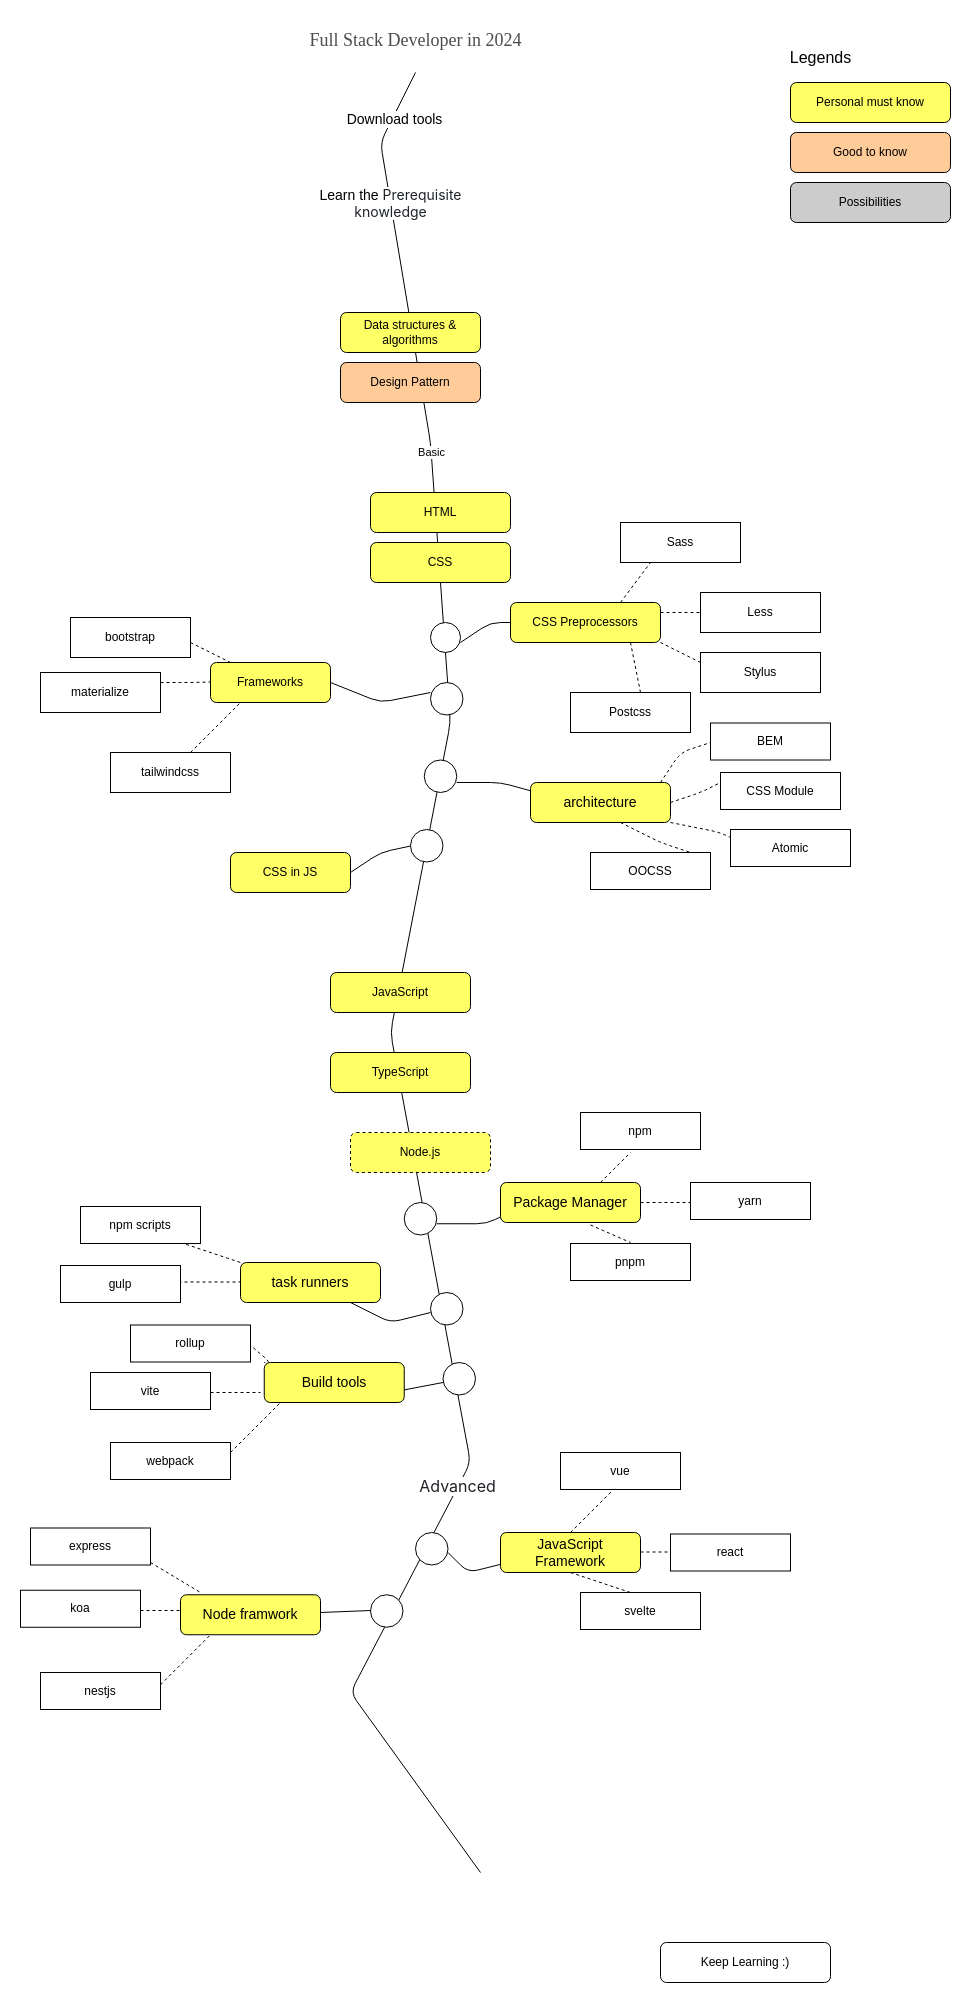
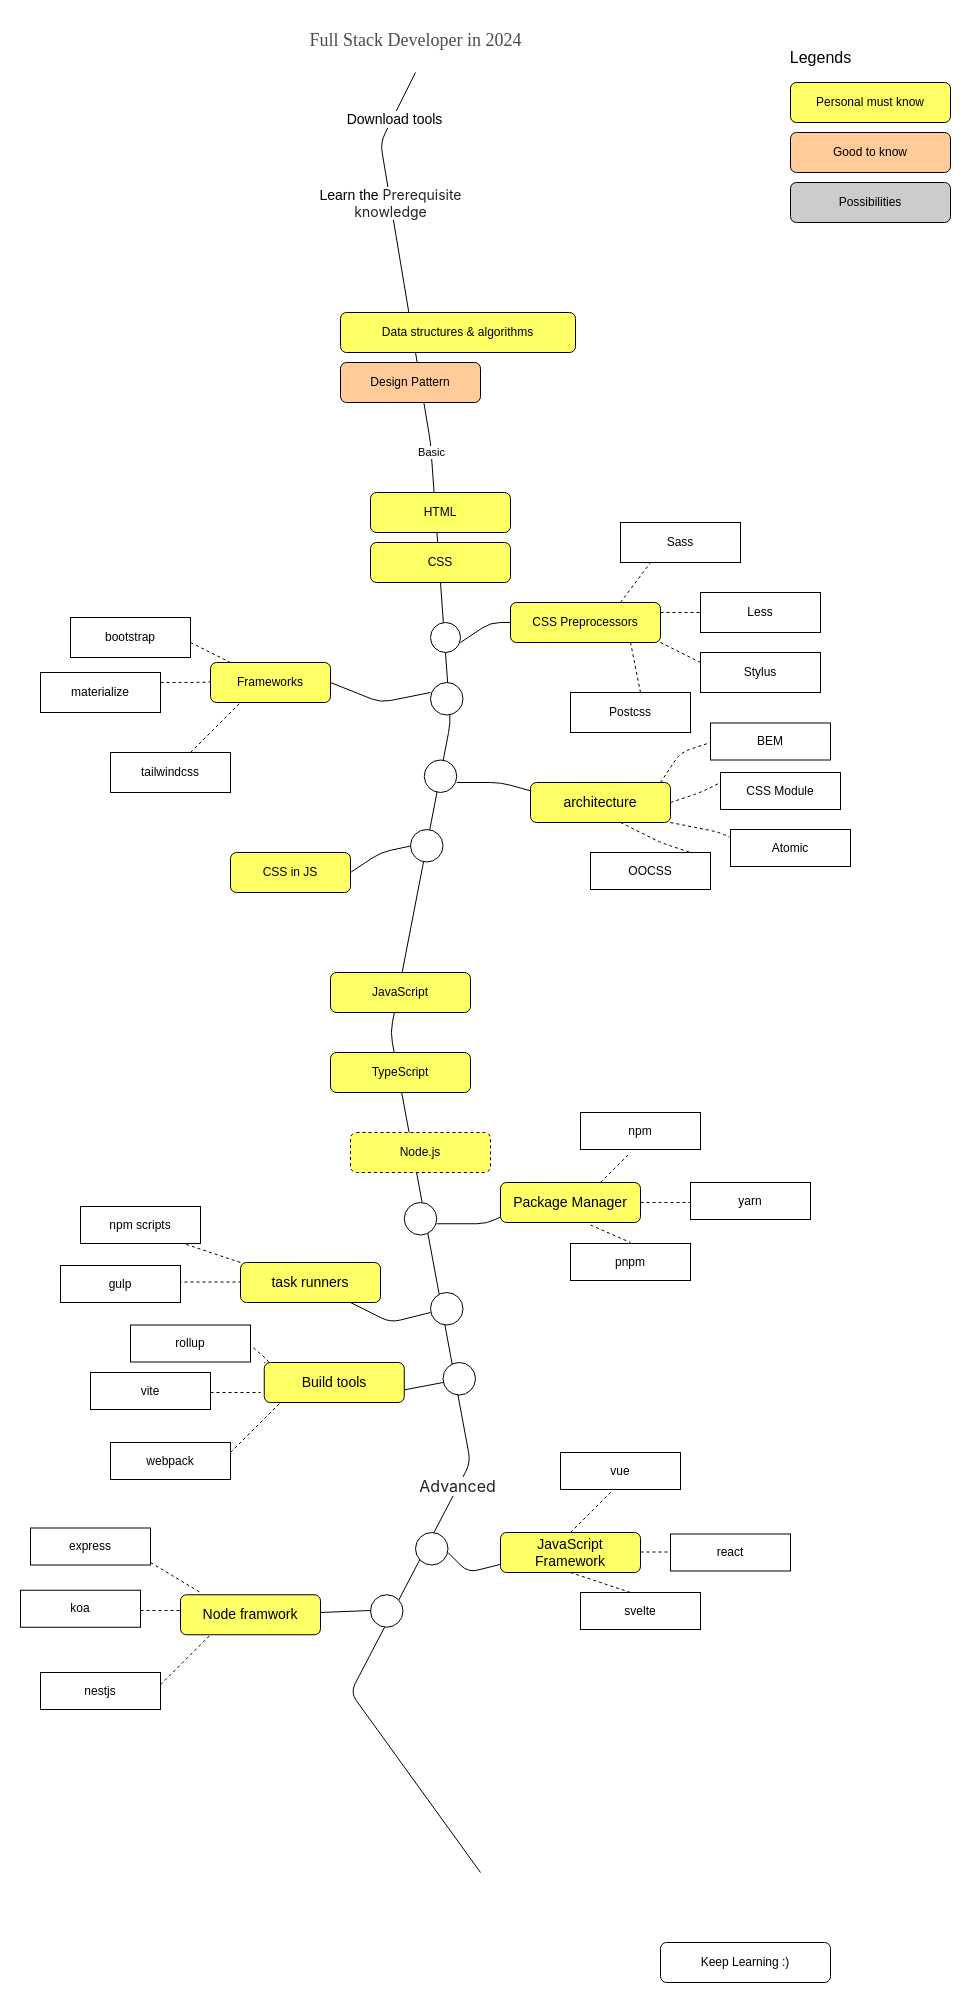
node "Data structures & algorithms": size 140x40 -> 235x40
